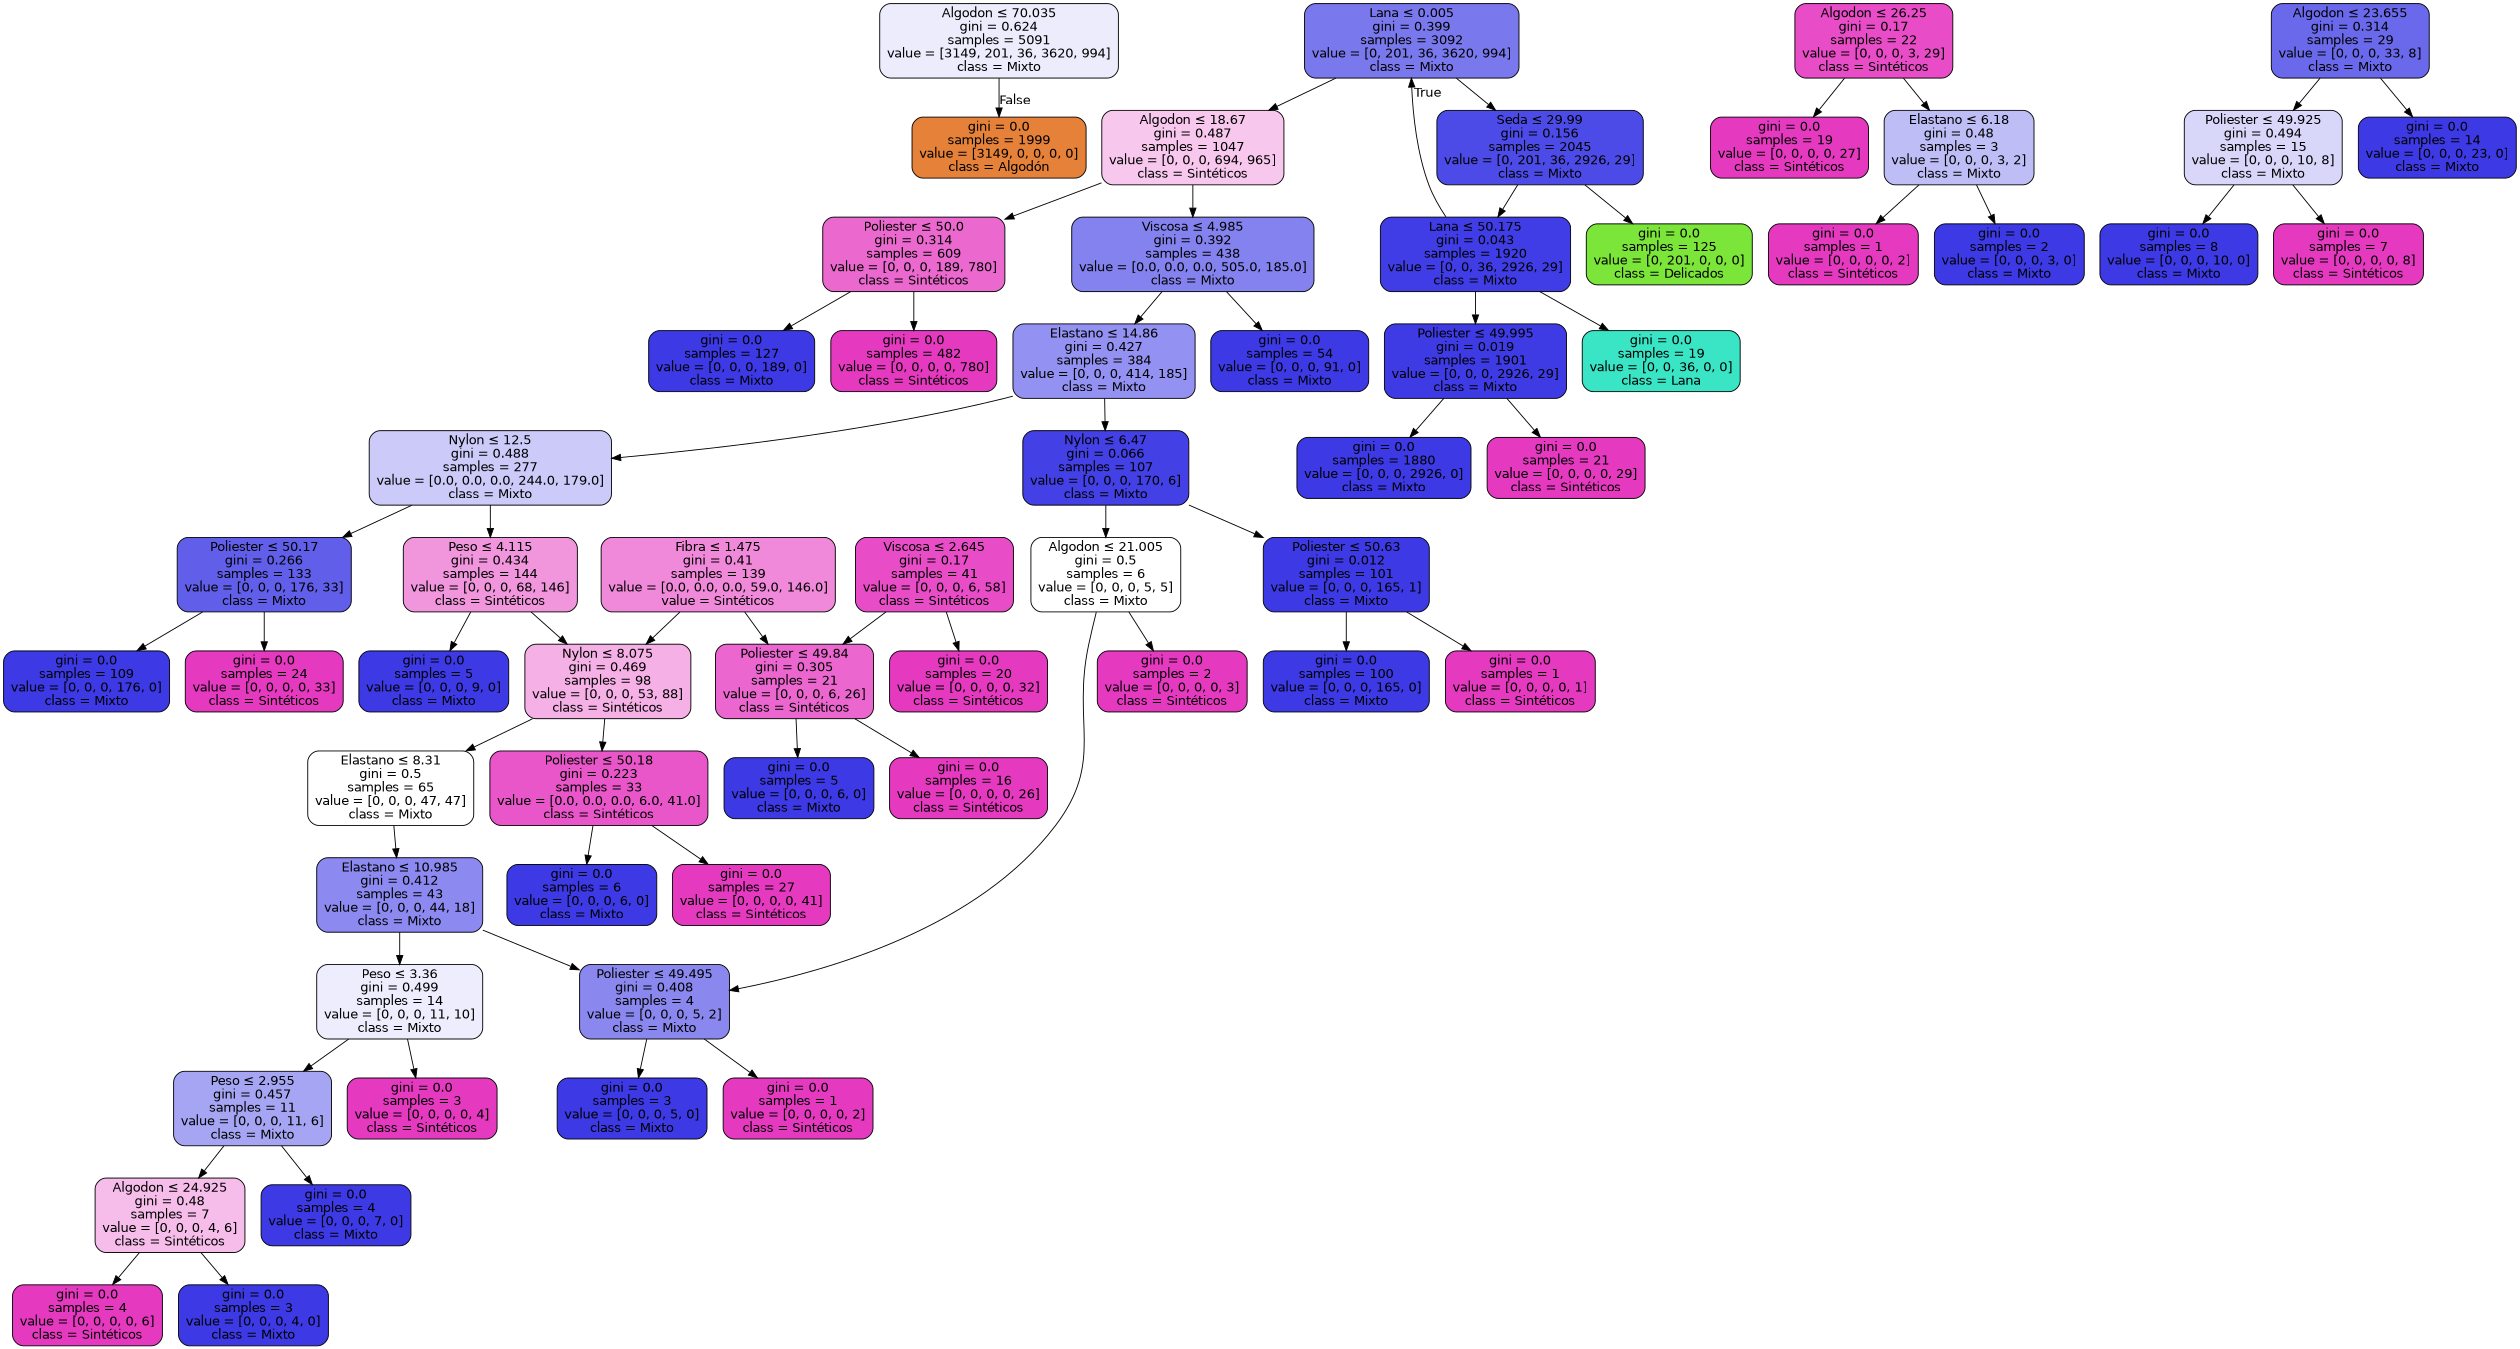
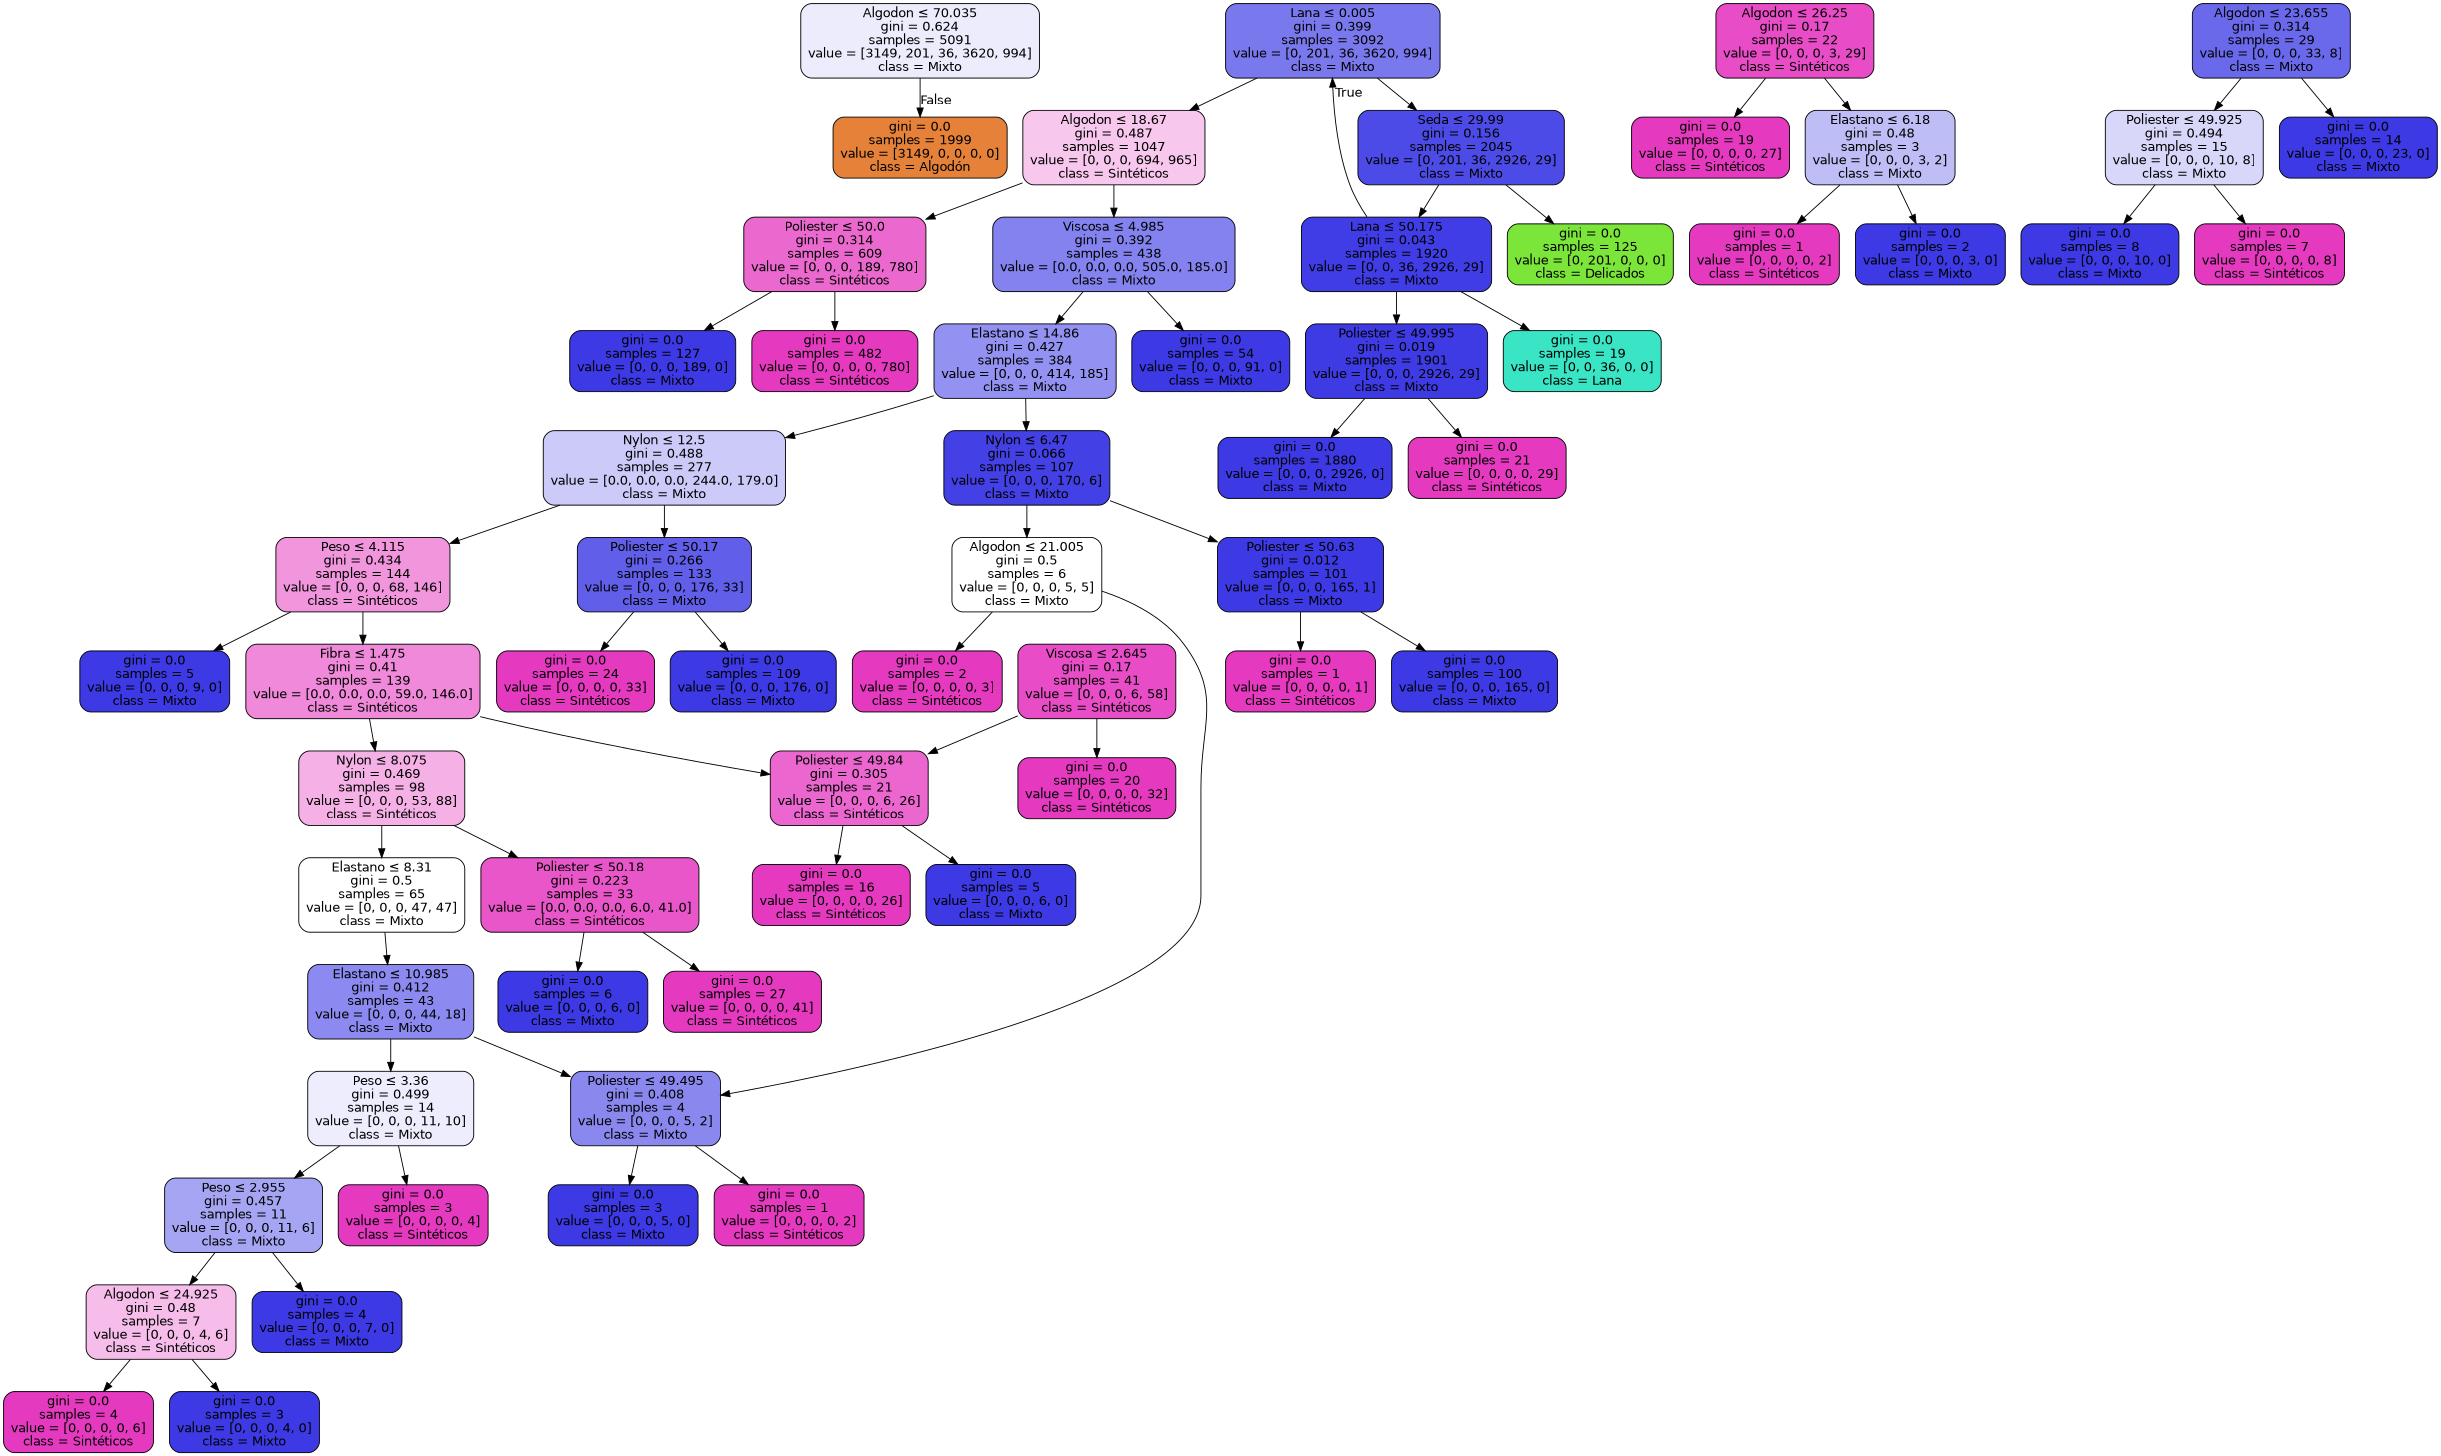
node "Fibra ≤ 1.475": text "value = Sintéticos" -> "class = Sintéticos"
edge "Peso ≤ 4.115" -> "Nylon ≤ 8.075": now "Peso ≤ 4.115" -> "Fibra ≤ 1.475"
